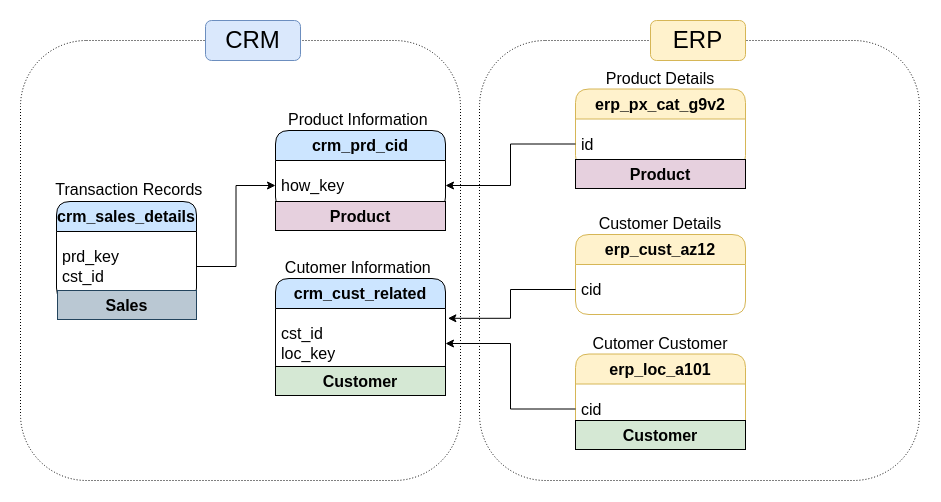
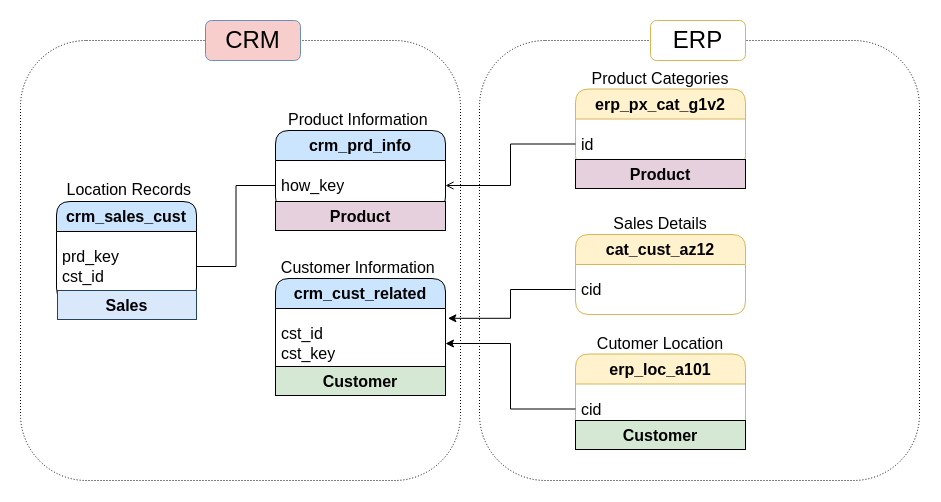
node "CRM": fillcolor #dae8fc -> #f8cecc
node "ERP": fillcolor #fff2cc -> #ffffff
node "Product Details": label "Product Details" -> "Product Categories"
node "erp_px_cat_g9v2": label "erp_px_cat_g9v2" -> "erp_px_cat_g1v2"
node "crm_prd_cid": label "crm_prd_cid" -> "crm_prd_info"
edge "prd_key cst_id" -> "how_key": arrowhead classic -> none
edge "id" -> "how_key": arrowhead classic -> open
node "Transaction Records": label "Transaction Records" -> "Location Records"
node "crm_sales_details": label "crm_sales_details" -> "crm_sales_cust"
node "Customer Details": label "Customer Details" -> "Sales Details"
node "erp_cust_az12": label "erp_cust_az12" -> "cat_cust_az12"
node "Cutomer Information": label "Cutomer Information" -> "Customer Information"
node "Sales": fillcolor #bac8d3 -> #dae8fc
node "cst_id loc_key": label "cst_id loc_key" -> "cst_id cst_key"
node "Cutomer Customer": label "Cutomer Customer" -> "Cutomer Location"
